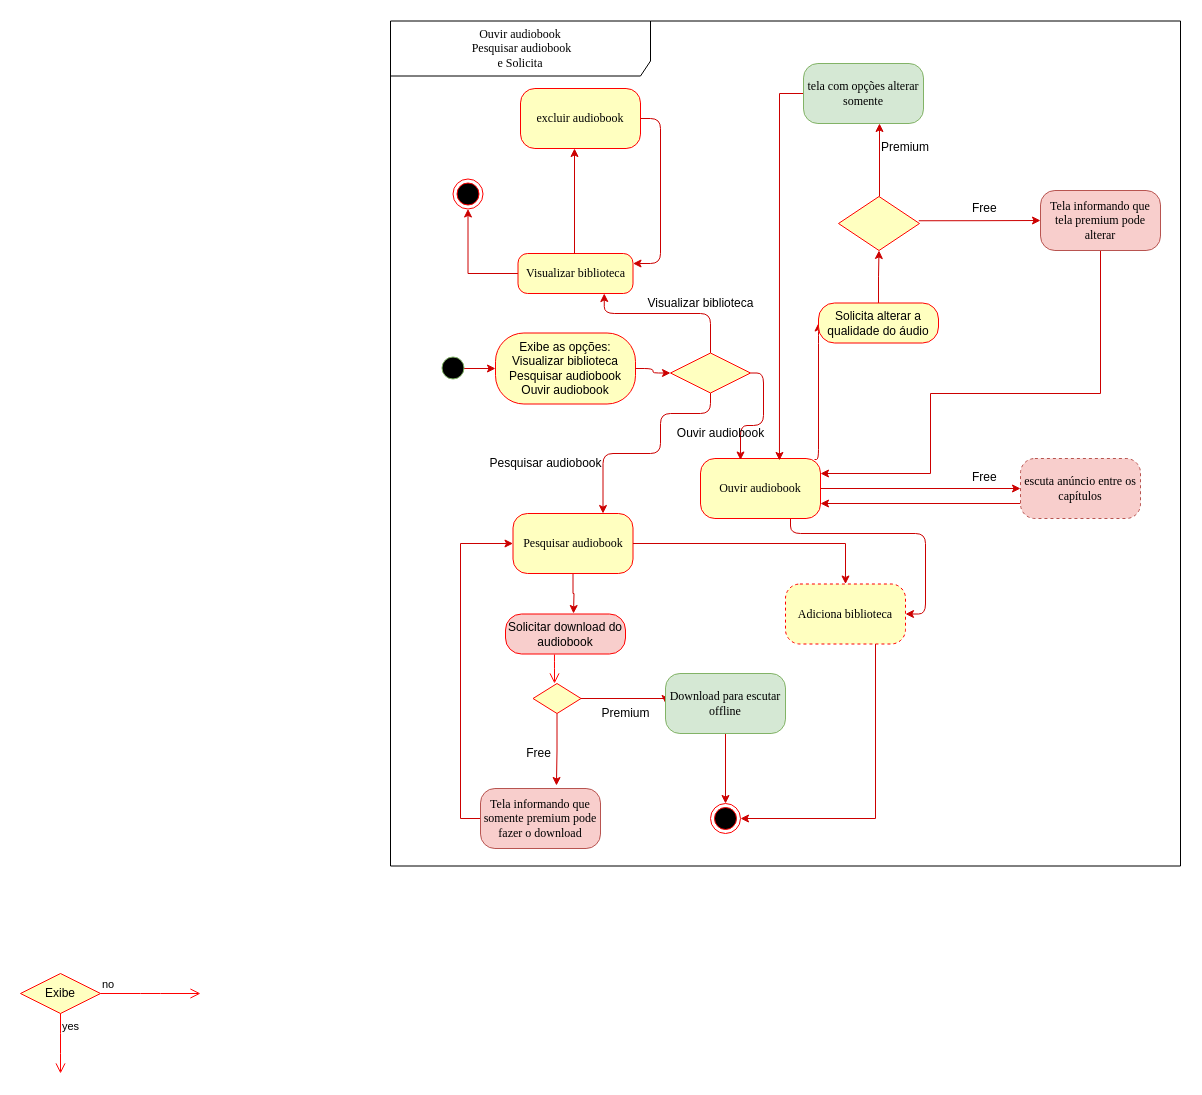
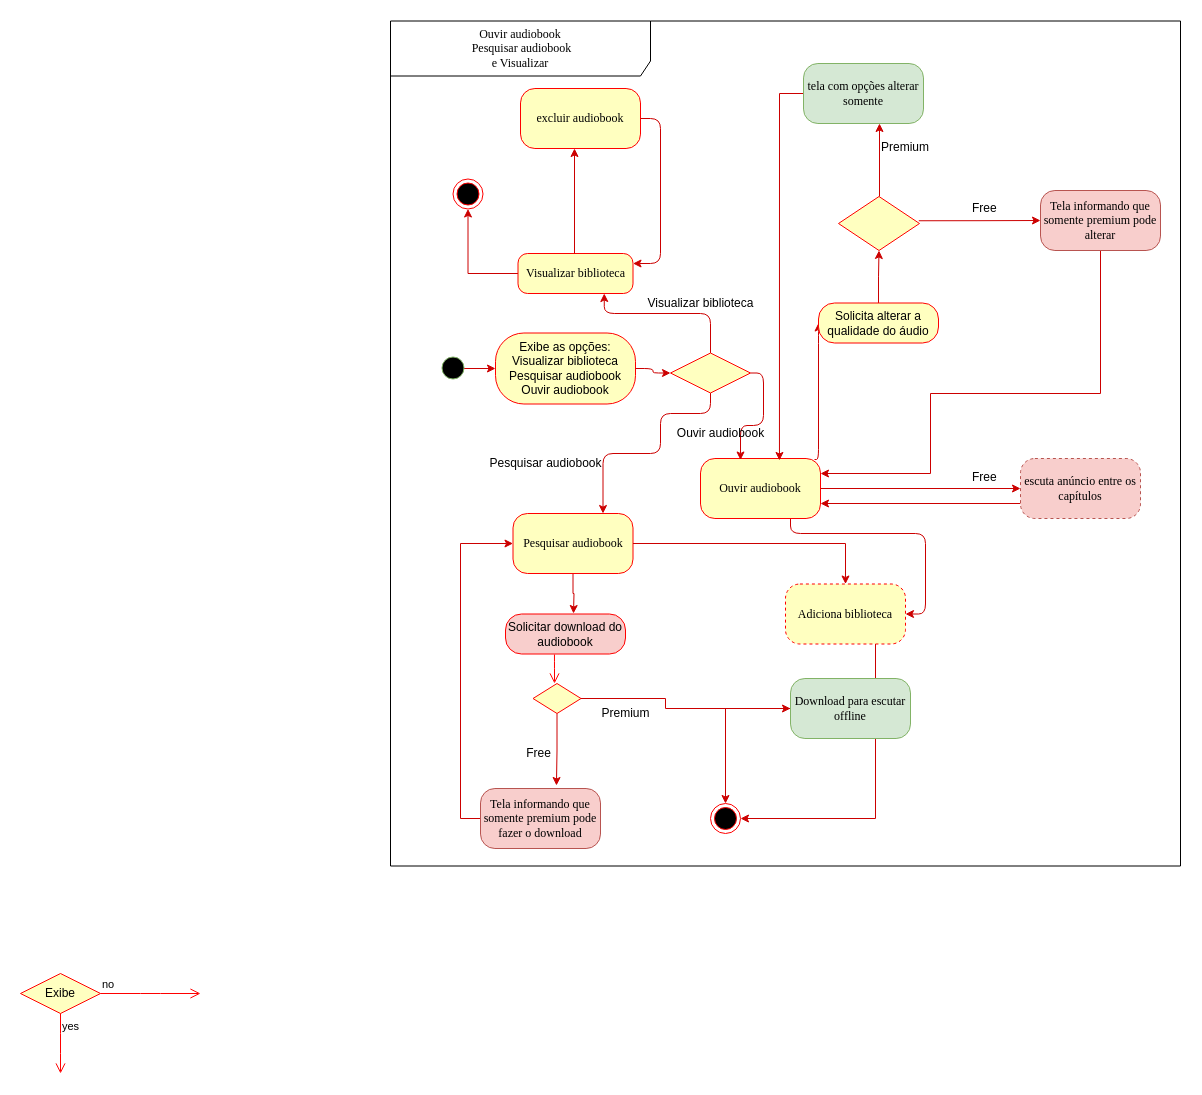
node "Ouvir audiobook Pesquisar audiobook e Solicita": label "Ouvir audiobook Pesquisar audiobook e Solicita" -> "Ouvir audiobook Pesquisar audiobook e Visualizar"
node "Tela informando que tela premium pode alterar": label "Tela informando que tela premium pode alterar" -> "Tela informando que somente premium pode alterar"
node "Download para escutar offline": moved (726, 704) -> (851, 709)
